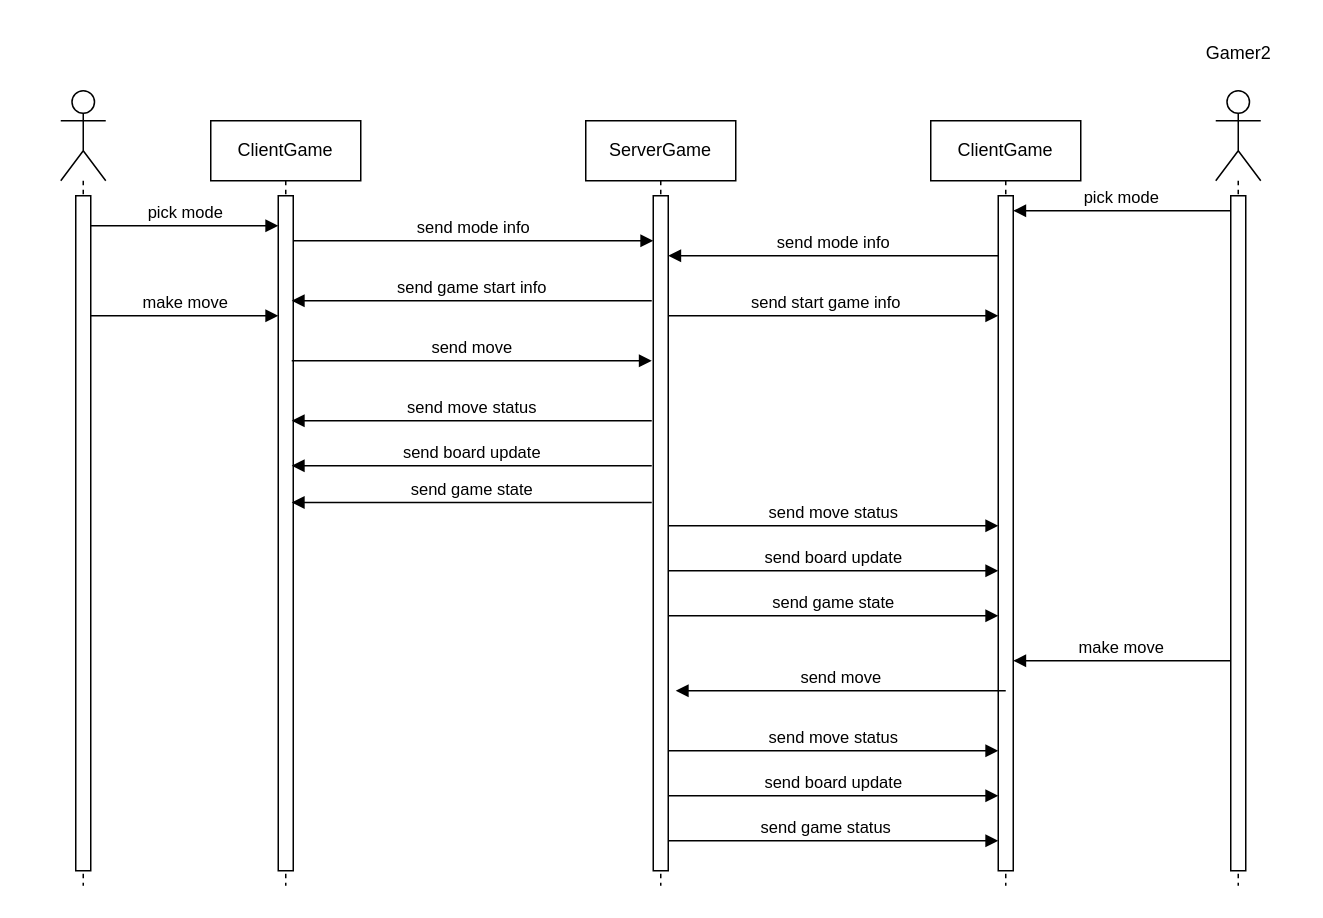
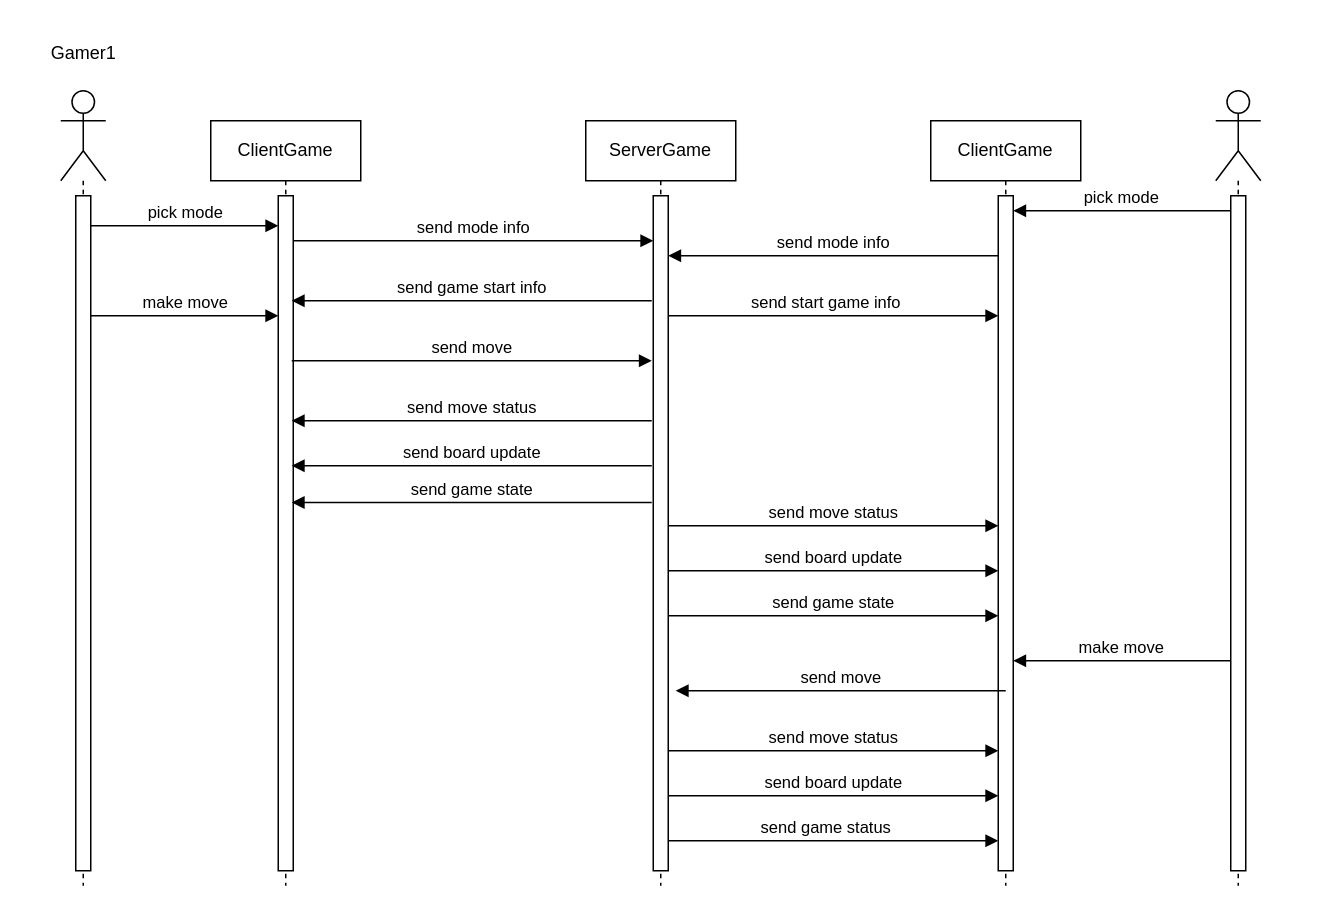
node "Gamer1": added
node "Gamer2": removed
